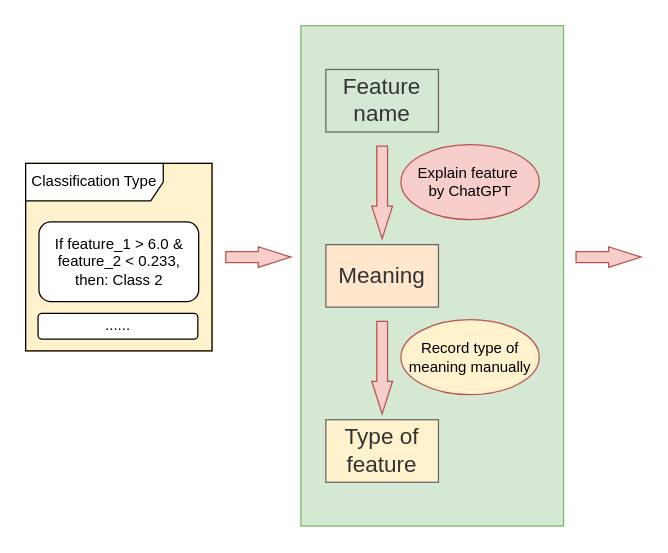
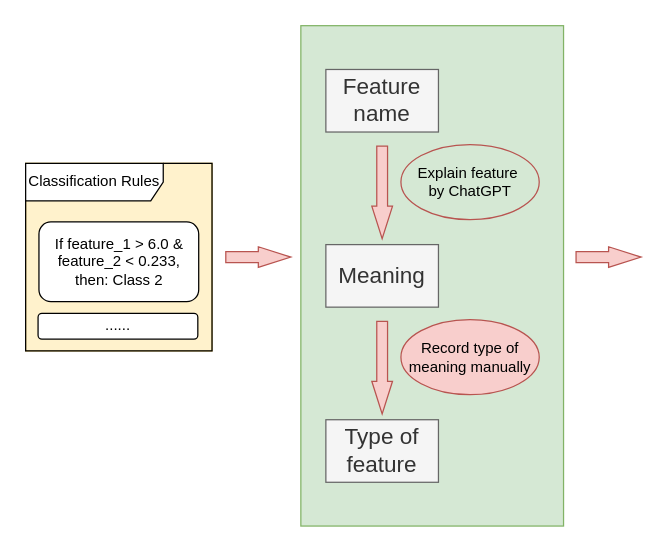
node "Feature name": fillcolor #d5e8d4 -> #f5f5f5
node "Classification Type": label "Classification Type" -> "Classification Rules"
node "Explain feature by ChatGPT": fillcolor #f8cecc -> #d5e8d4
node "Meaning": fillcolor #ffe6cc -> #f5f5f5
node "Record type of meaning manually": fillcolor #fff2cc -> #f8cecc
node "Type of feature": fillcolor #fff2cc -> #f5f5f5
